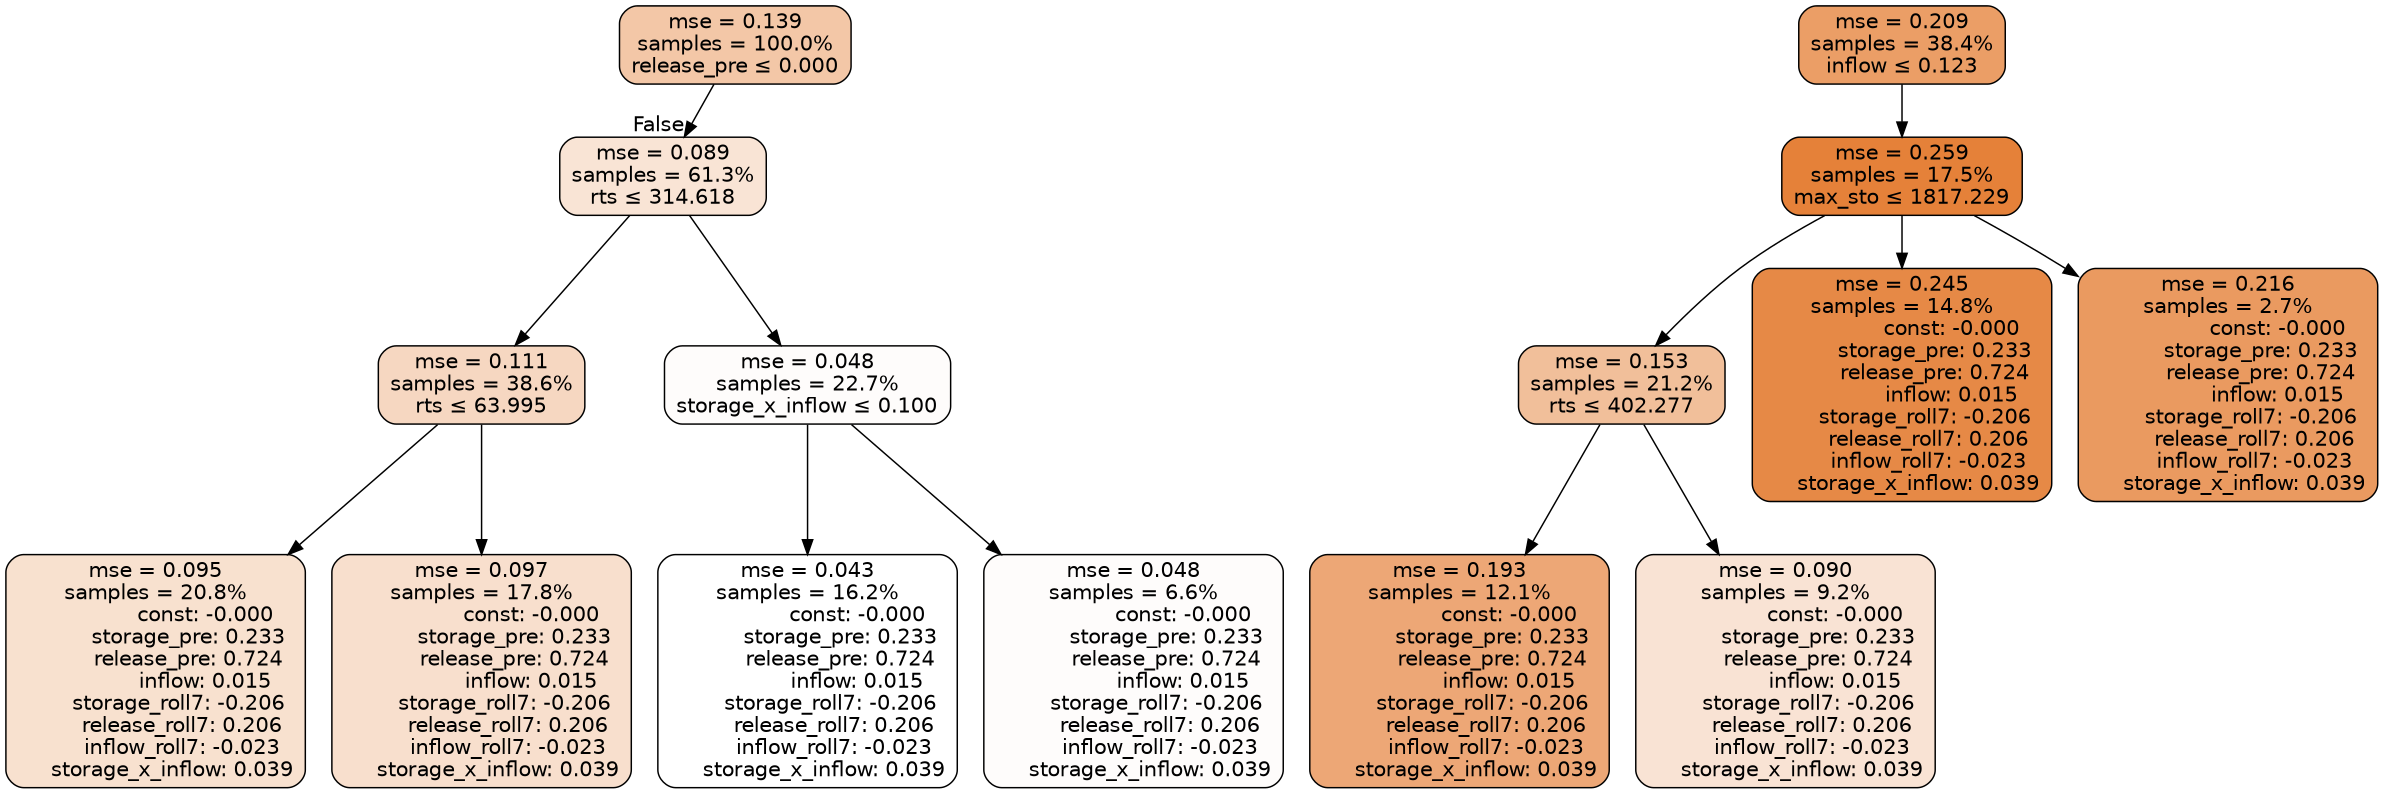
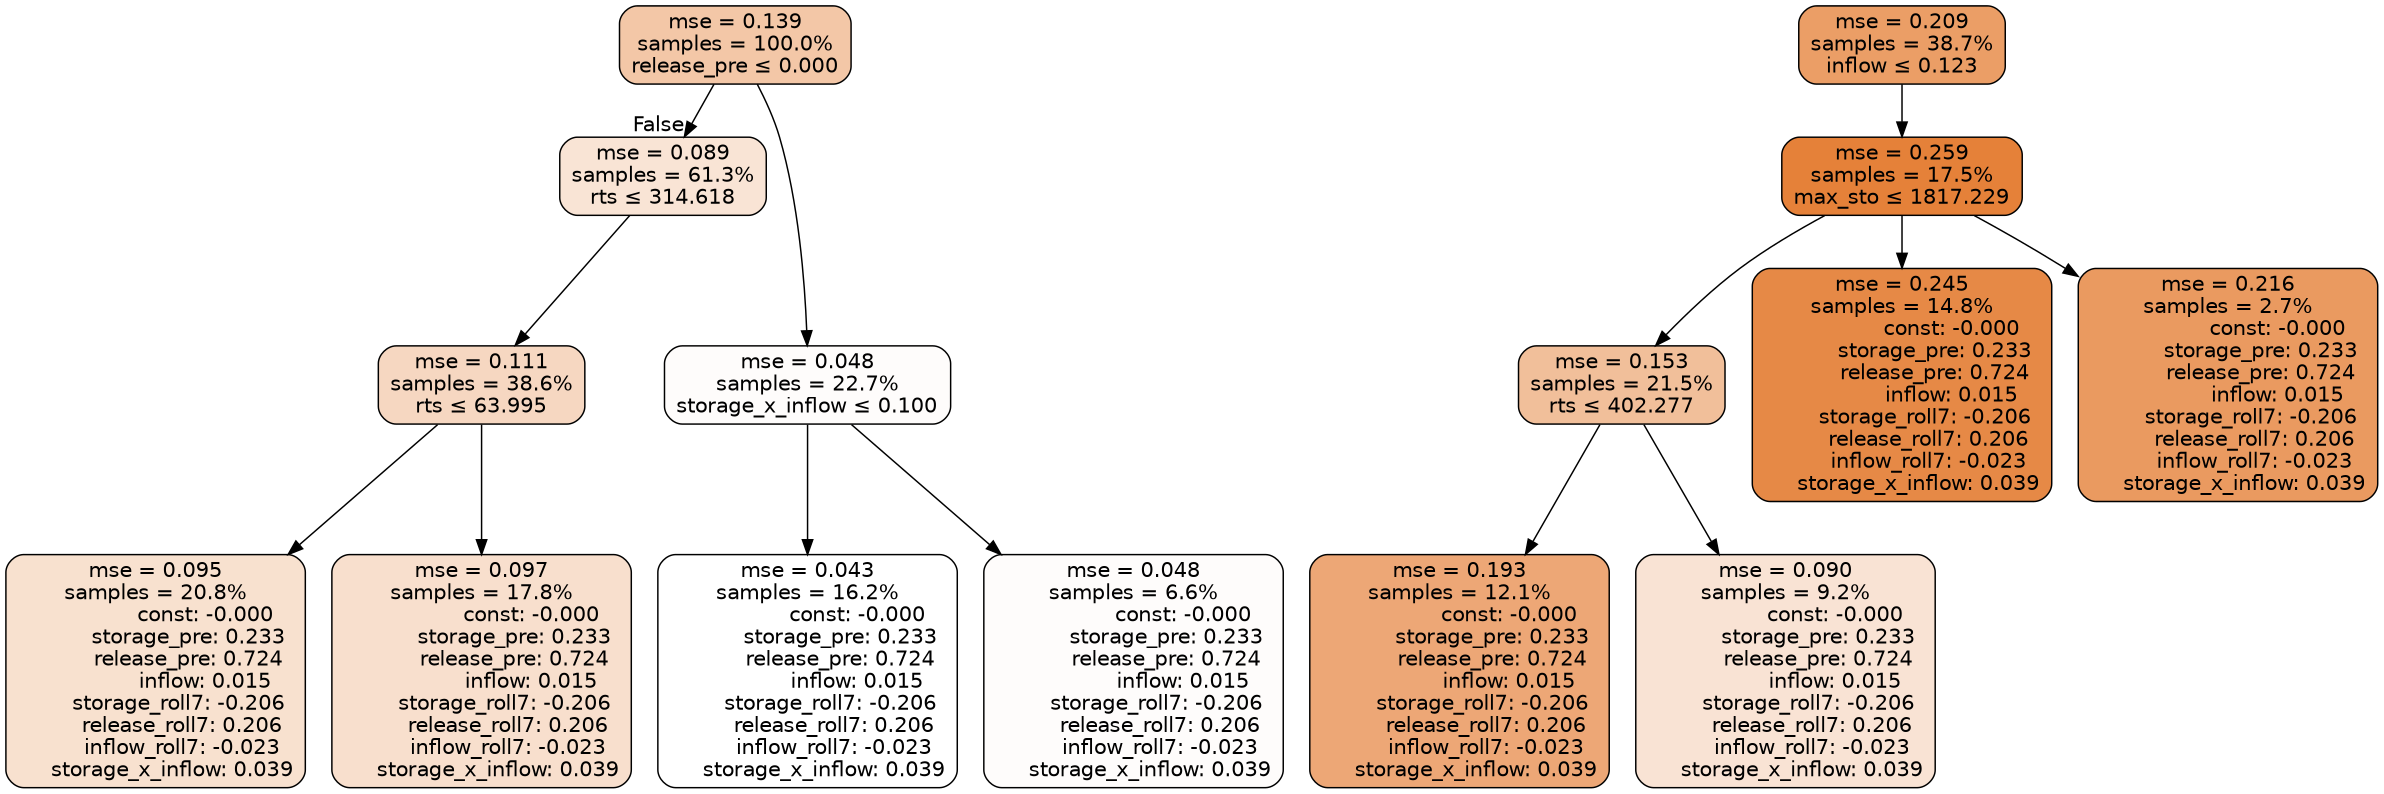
node "mse = 0.209 samples = 38.4% inflow ≤ 0.123": label "mse = 0.209 samples = 38.4% inflow ≤ 0.123" -> "mse = 0.209 samples = 38.7% inflow ≤ 0.123"
edge "mse = 0.089 samples = 61.3% rts ≤ 314.618" -> "mse = 0.048 samples = 22.7% storage_x_inflow ≤ 0.100": now "mse = 0.139 samples = 100.0% release_pre ≤ 0.000" -> "mse = 0.048 samples = 22.7% storage_x_inflow ≤ 0.100"
node "mse = 0.153 samples = 21.2% rts ≤ 402.277": label "mse = 0.153 samples = 21.2% rts ≤ 402.277" -> "mse = 0.153 samples = 21.5% rts ≤ 402.277"
